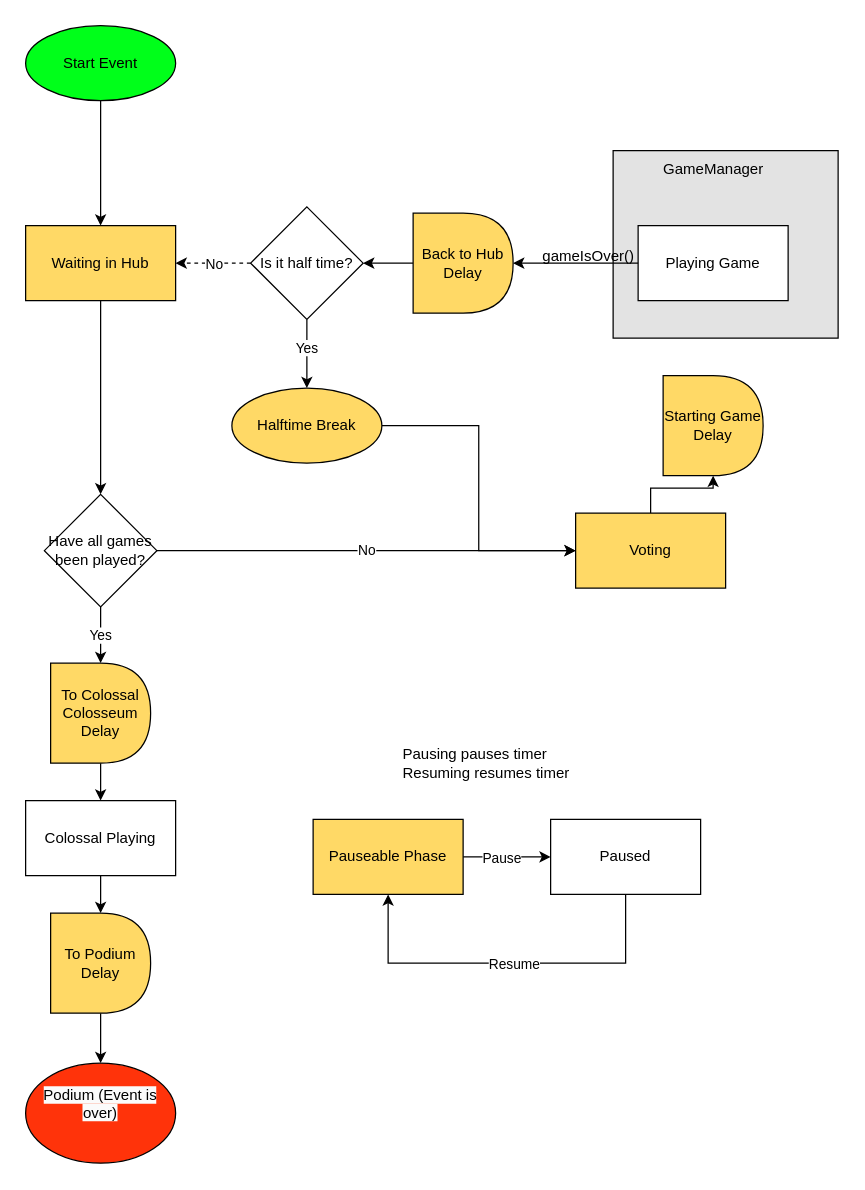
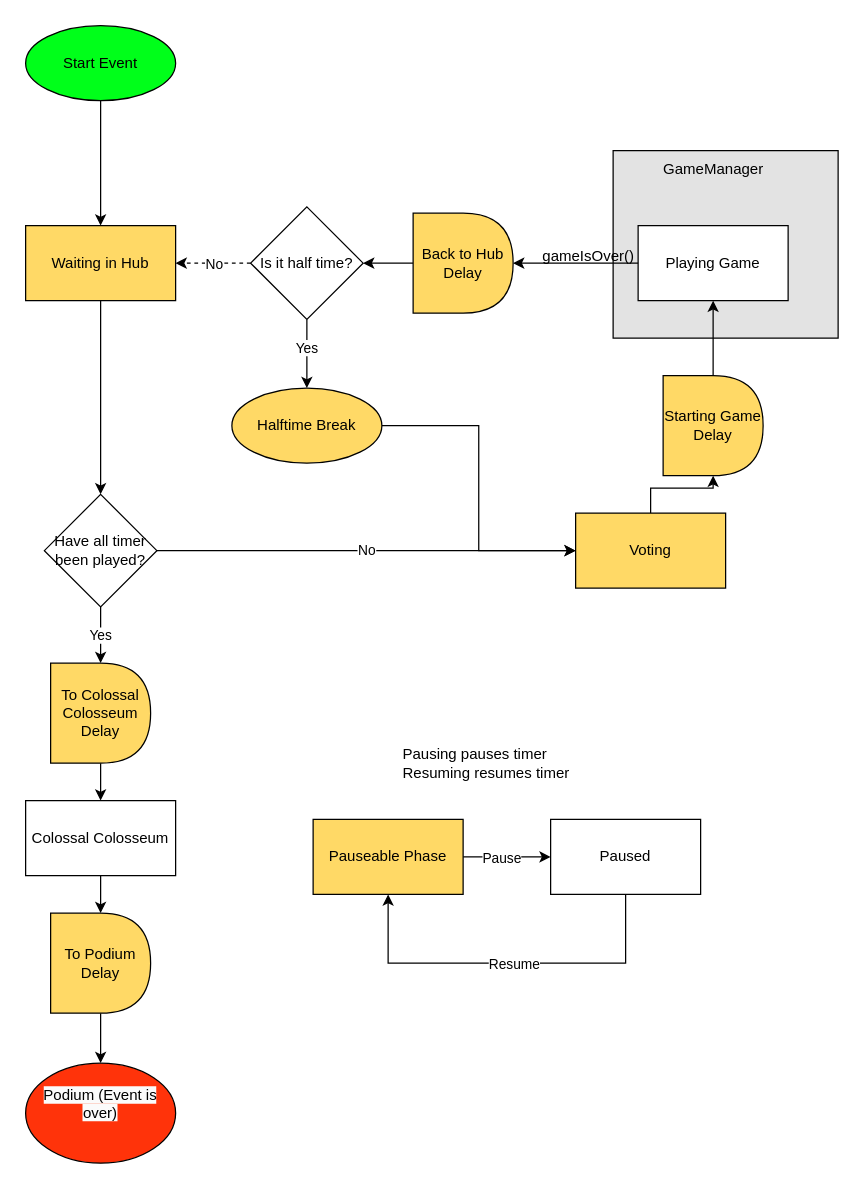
edge "Starting Game Delay" -> "Playing Game": added
node "Have all games been played?": label "Have all games been played?" -> "Have all timer been played?"
node "Colossal Playing": label "Colossal Playing" -> "Colossal Colosseum"
